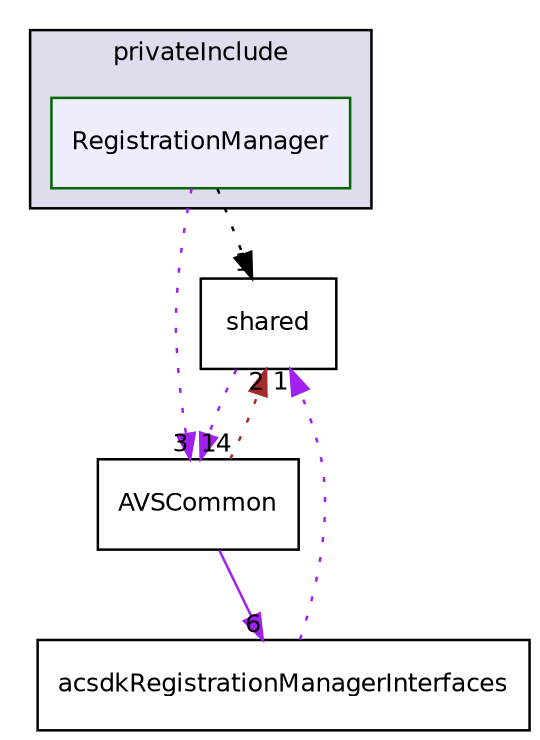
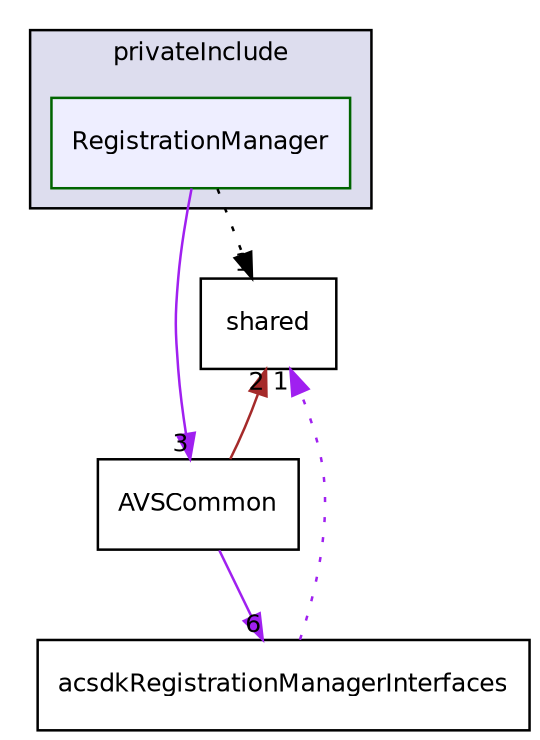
edge "RegistrationManager" -> "AVSCommon": style dotted -> solid
edge "shared" -> "AVSCommon": removed
edge "AVSCommon" -> "shared": style dotted -> solid
